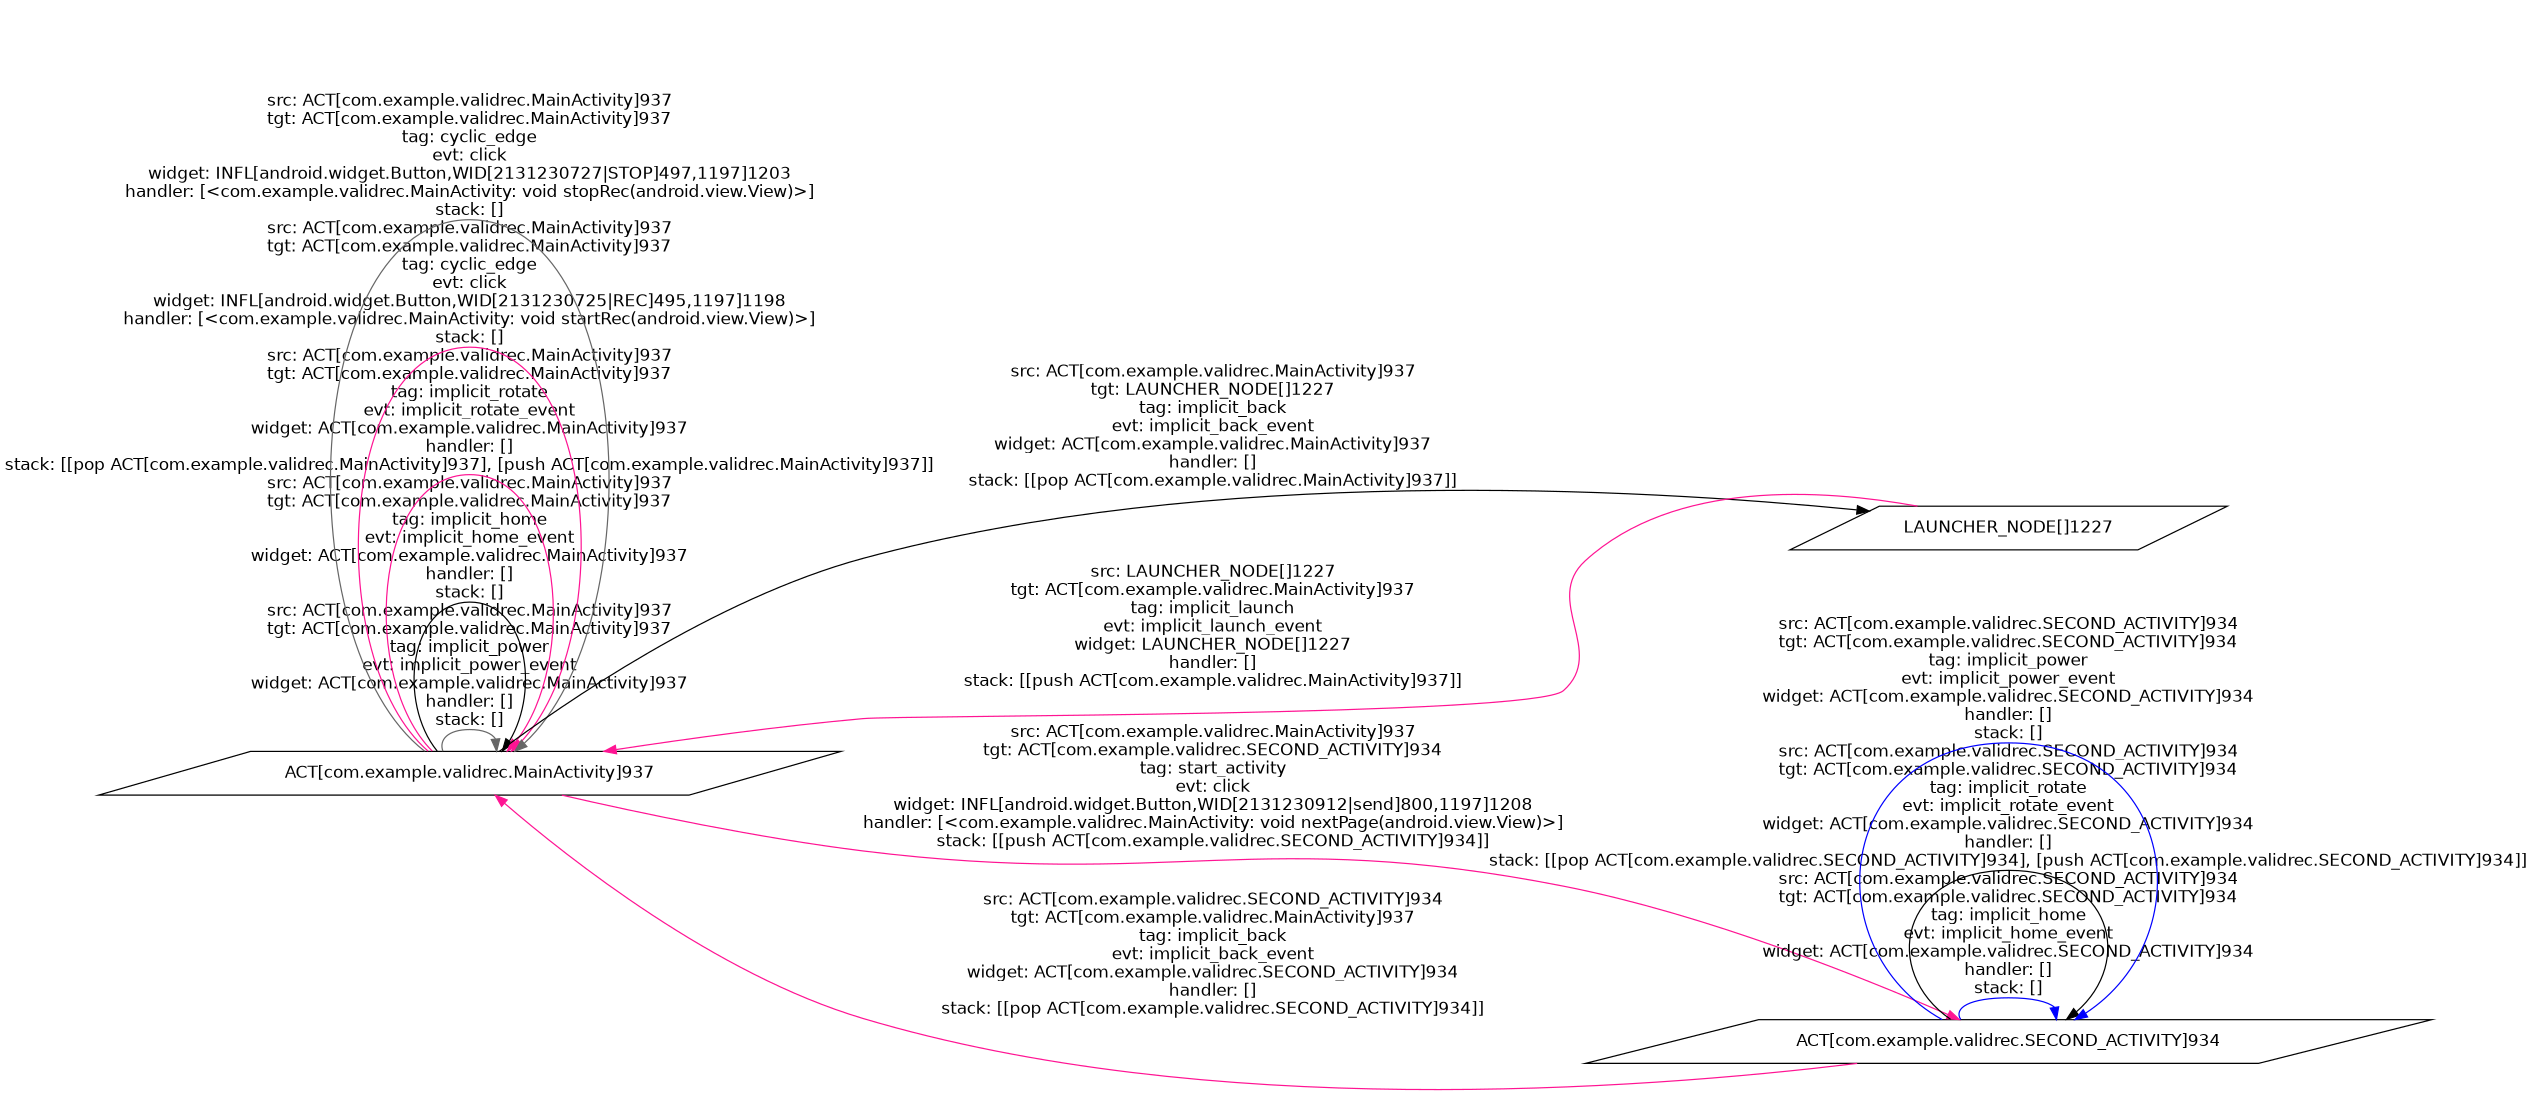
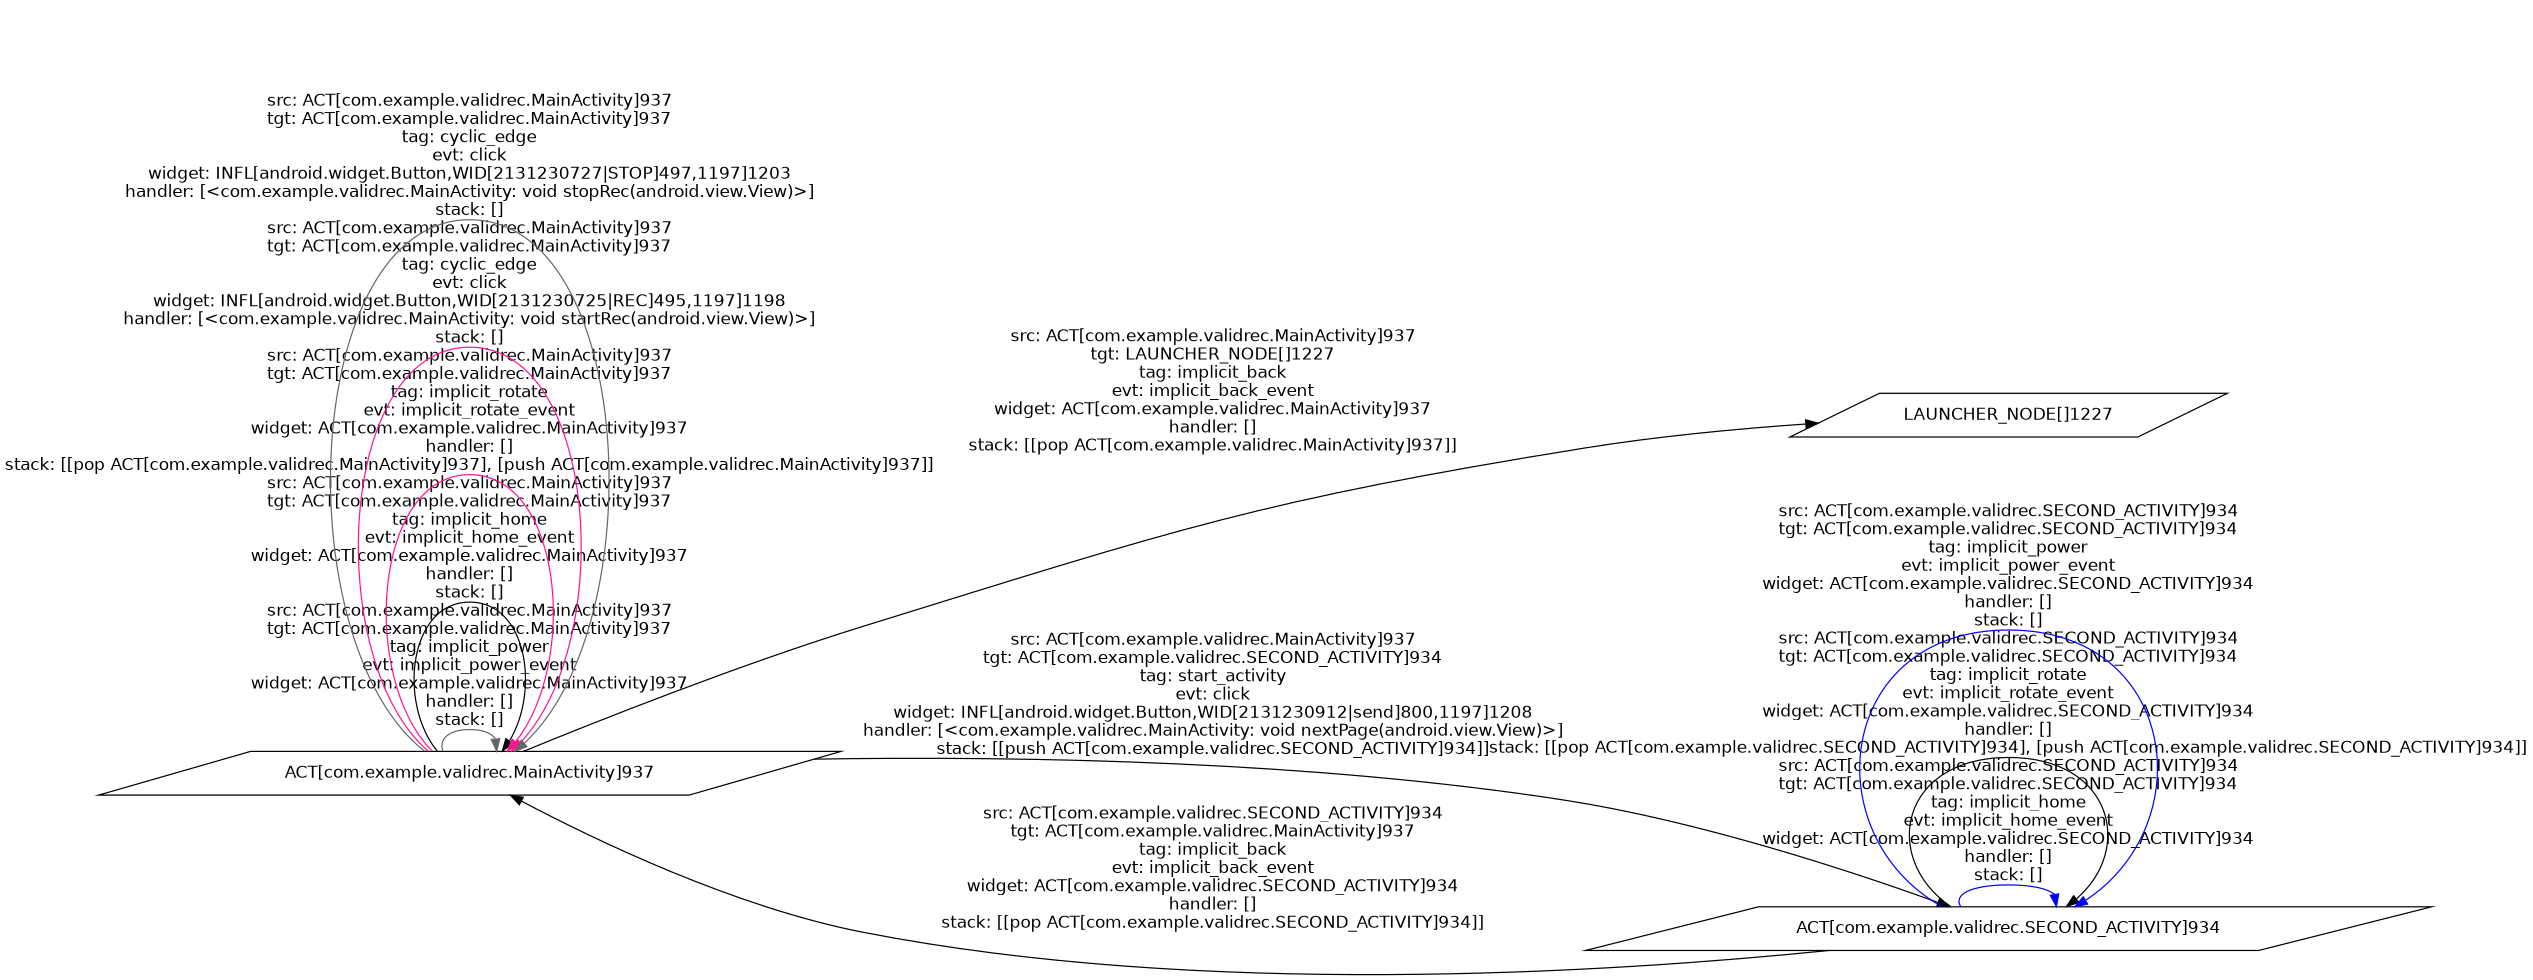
edge "LAUNCHER_NODE[]1227" -> "ACT[com.example.validrec.MainActivity]937": removed, label "src: LAUNCHER_NODE[]1227 tgt: ACT[com.example.validrec.MainActivity]937 tag: implicit_launch evt: implicit_launch_event widget: LAUNCHER_NODE[]1227 handler: [] stack: [[push ACT[com.example.validrec.MainActivity]937]]"
edge "ACT[com.example.validrec.MainActivity]937" -> "ACT[com.example.validrec.SECOND_ACTIVITY]934": color deeppink -> black
edge "ACT[com.example.validrec.SECOND_ACTIVITY]934" -> "ACT[com.example.validrec.MainActivity]937": color deeppink -> black
